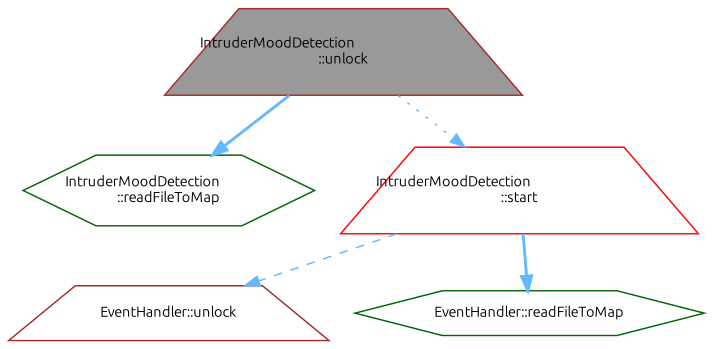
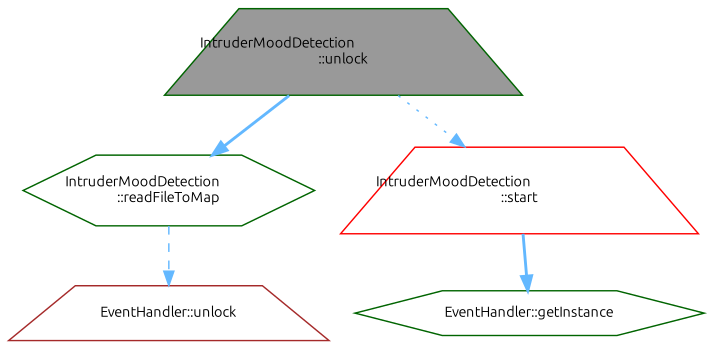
node "IntruderMoodDetection ::unlock": color brown -> darkgreen
edge "IntruderMoodDetection ::start" -> "EventHandler::unlock": now "IntruderMoodDetection ::readFileToMap" -> "EventHandler::unlock"
node "EventHandler::readFileToMap": label "EventHandler::readFileToMap" -> "EventHandler::getInstance"
